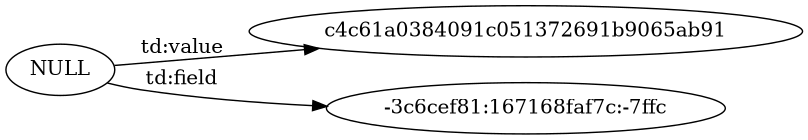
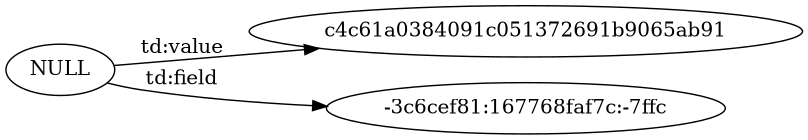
node "-3c6cef81:167168faf7c:-7ffc": label "-3c6cef81:167168faf7c:-7ffc" -> "-3c6cef81:167768faf7c:-7ffc"
